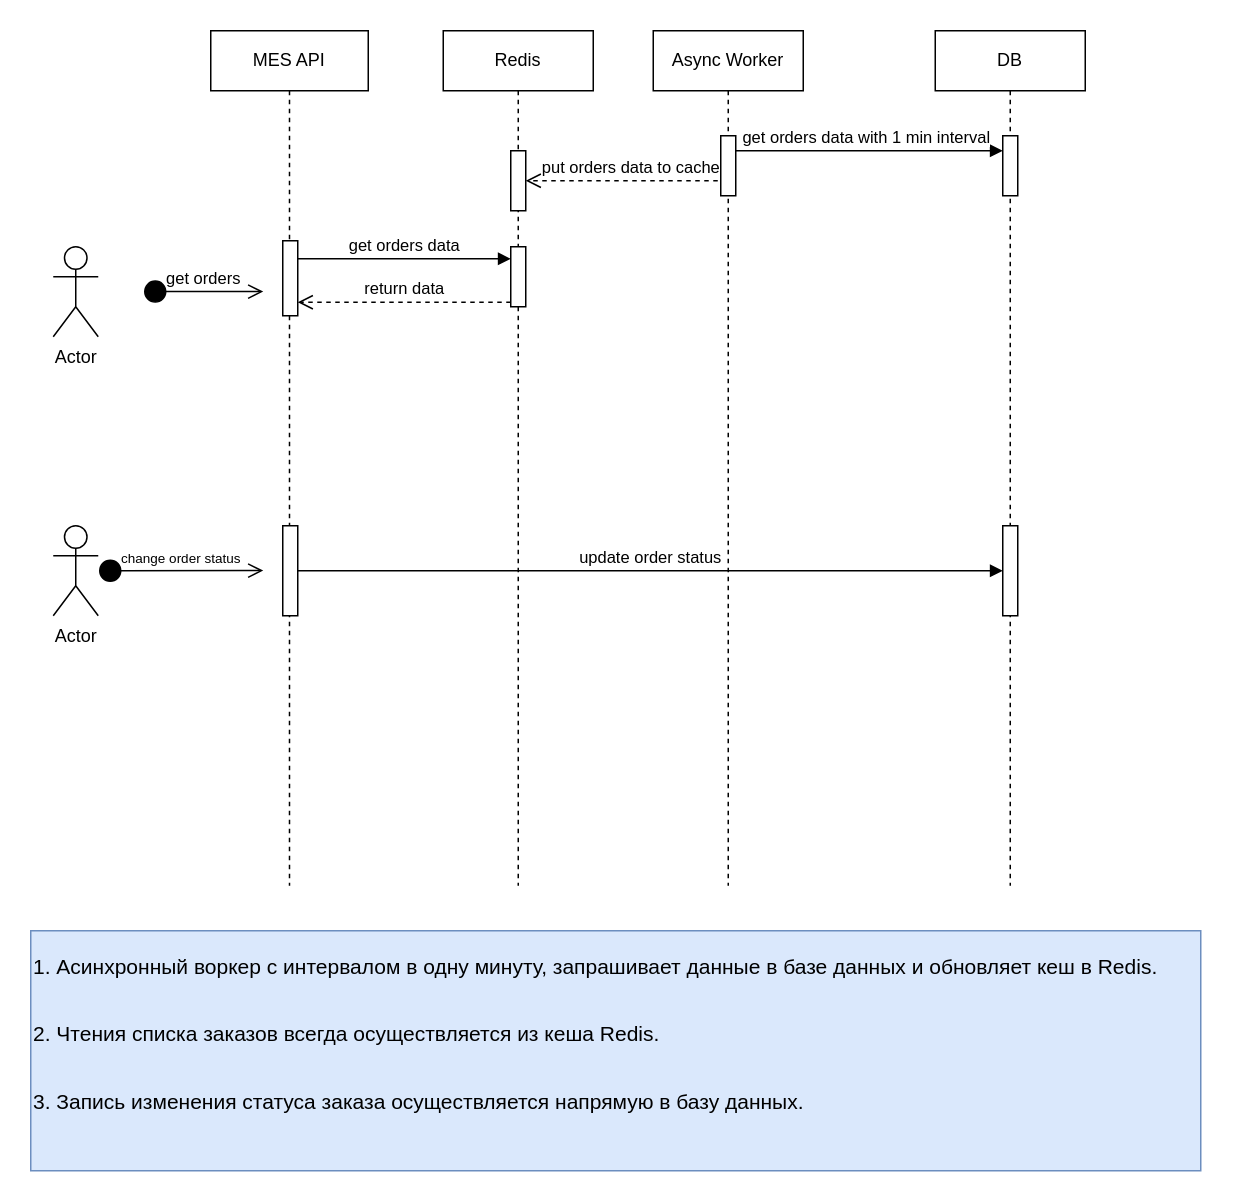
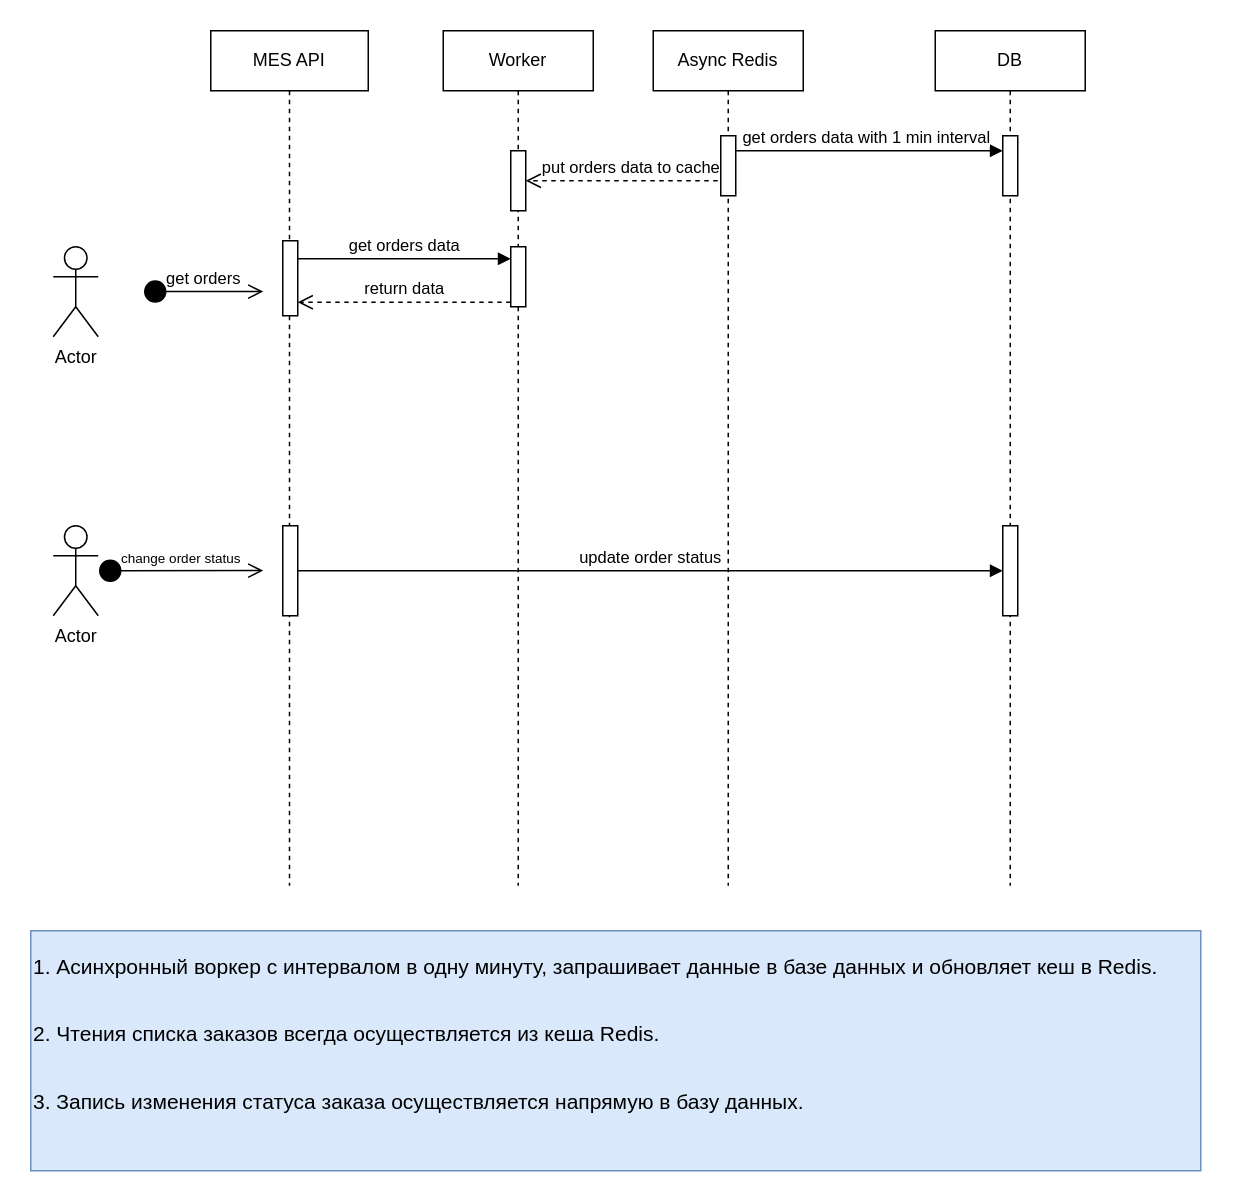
node "Redis": label "Redis" -> "Worker"
node "Async Worker": label "Async Worker" -> "Async Redis"
